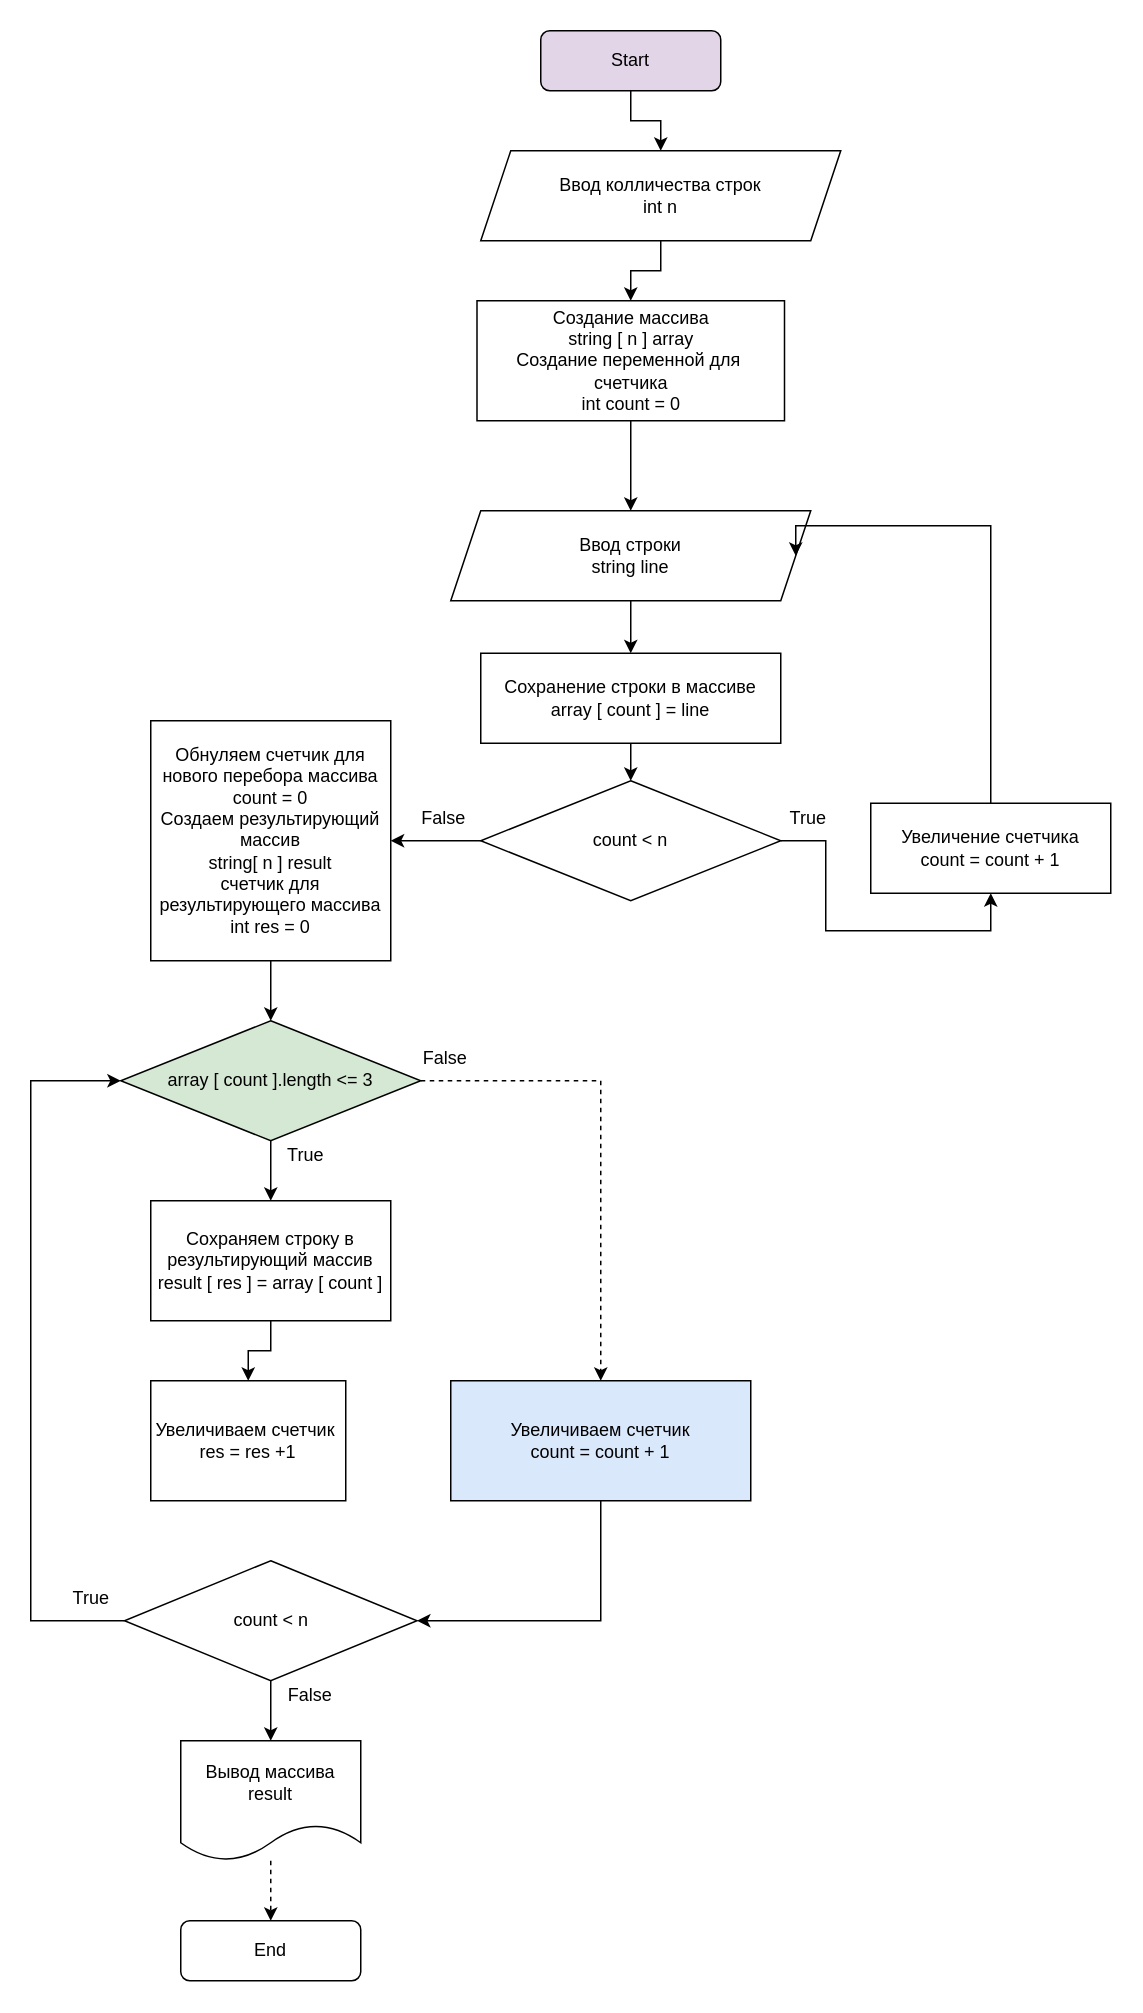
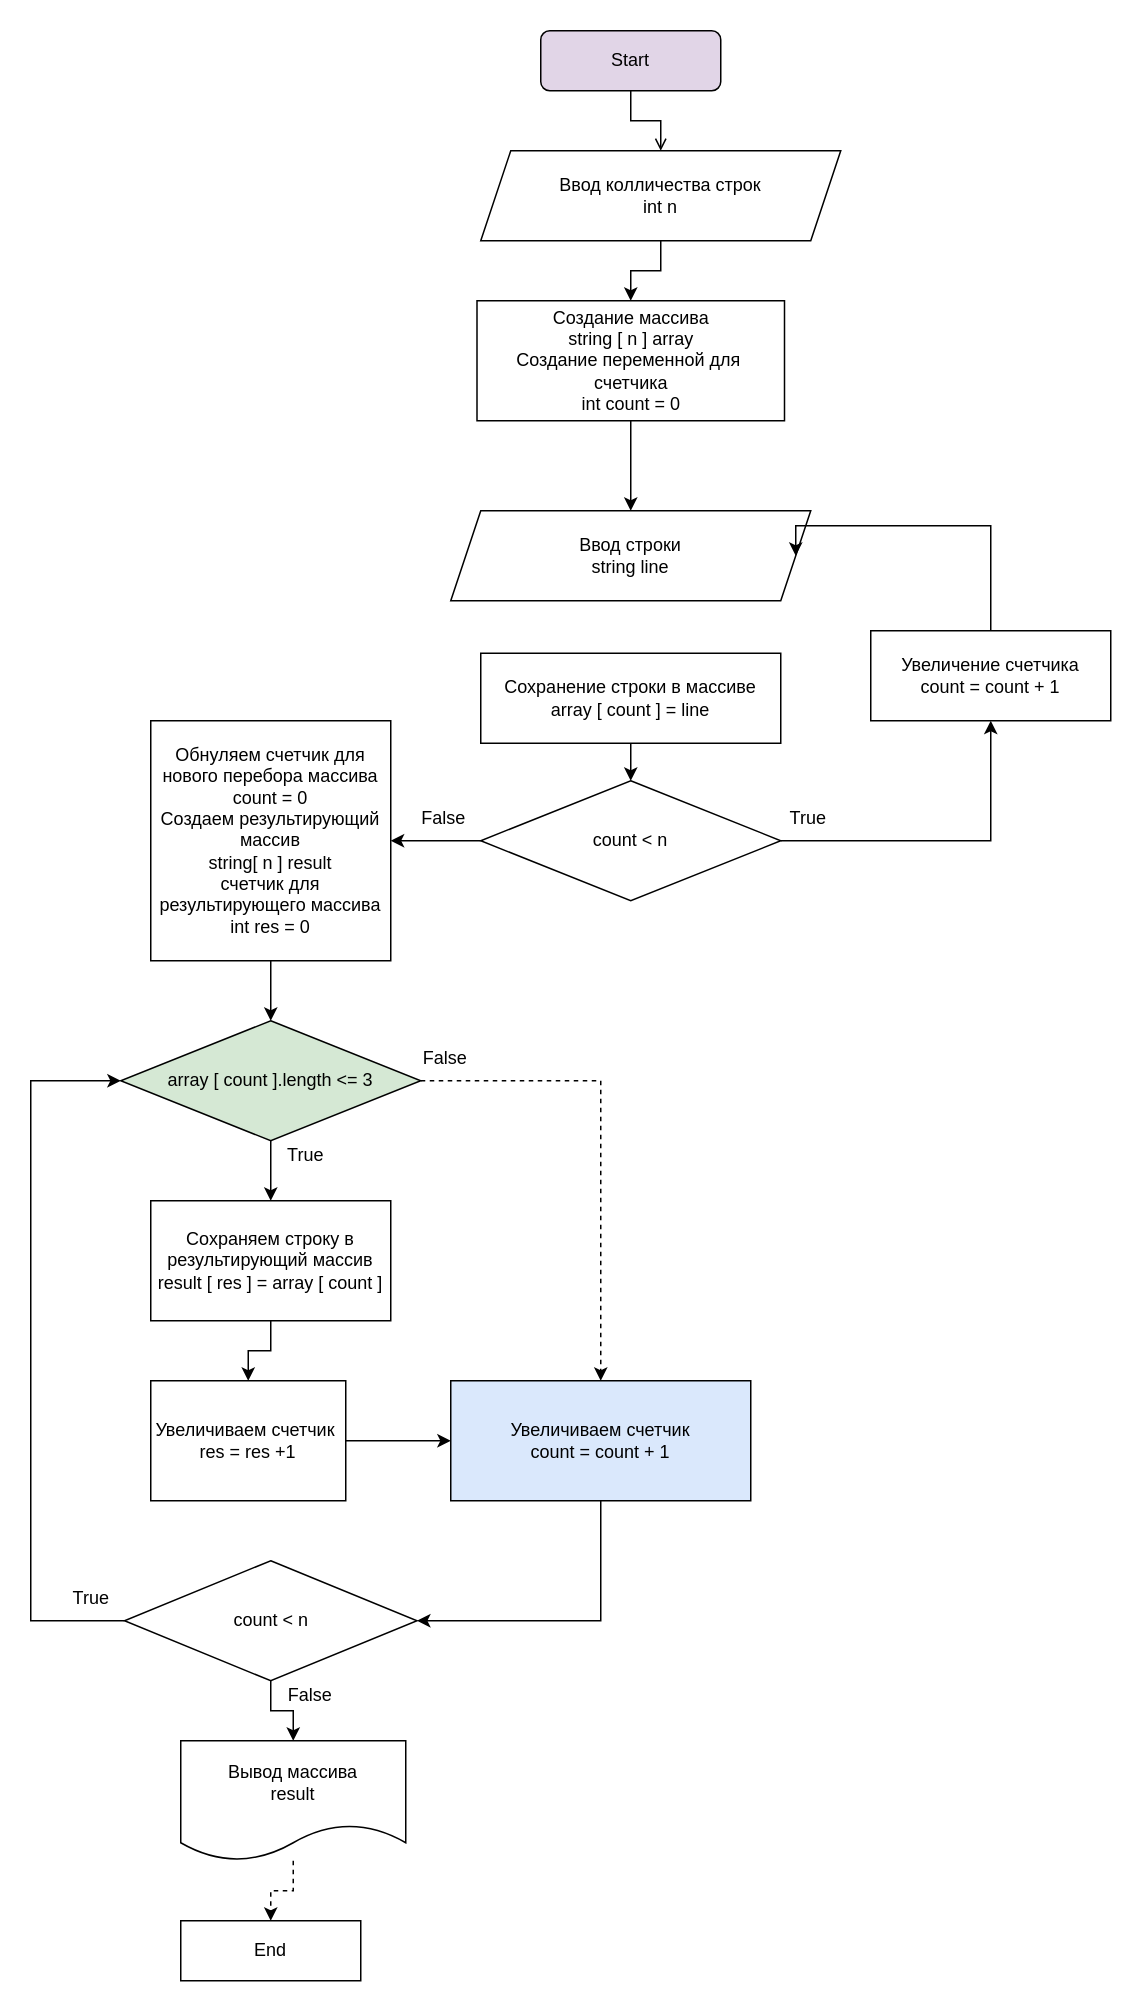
edge "Start" -> "Ввод колличества строк int n": arrowhead classic -> open
edge "Ввод строки string line" -> "Сохранение строки в массивеarray [ count ] = line": removed
node "Увеличение счетчика count = count + 1": moved (991, 848) -> (991, 676)
edge "Увеличиваем счетчик res = res +1" -> "Увеличиваем счетчик count = count + 1": added
node "Вывод массива result": size 180x120 -> 225x120
node "End": shape rounded rectangle -> rectangle
